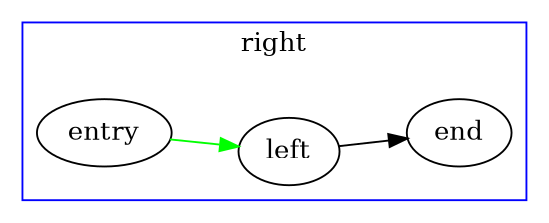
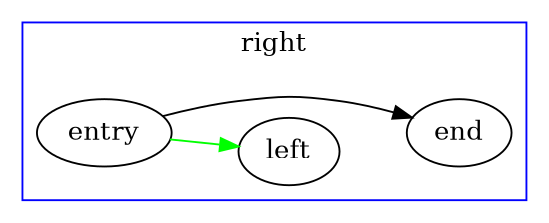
edge "left" -> "end": now "entry" -> "end"
